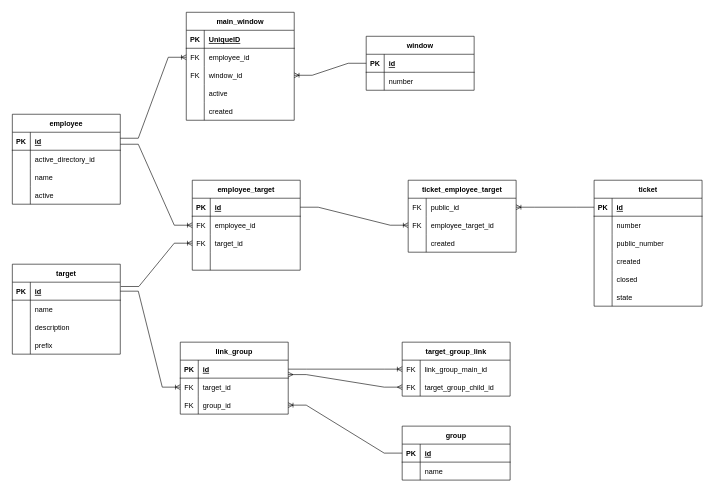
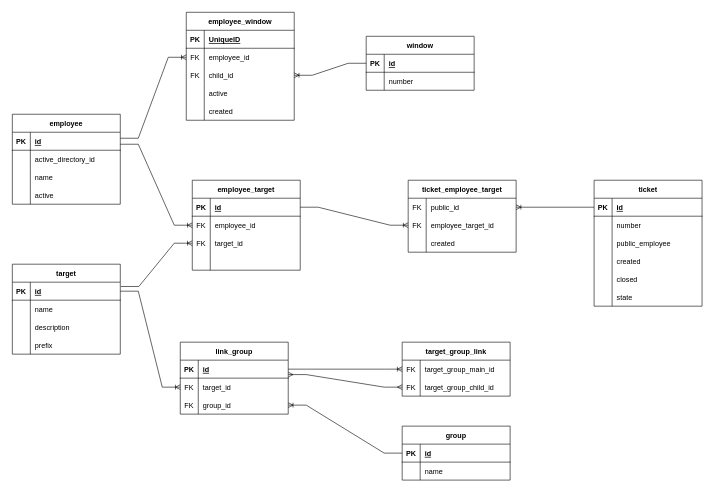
node "main_window": label "main_window" -> "employee_window"
node "window_id": label "window_id" -> "child_id"
node "public_number": label "public_number" -> "public_employee"
node "link_group_main_id": label "link_group_main_id" -> "target_group_main_id"
